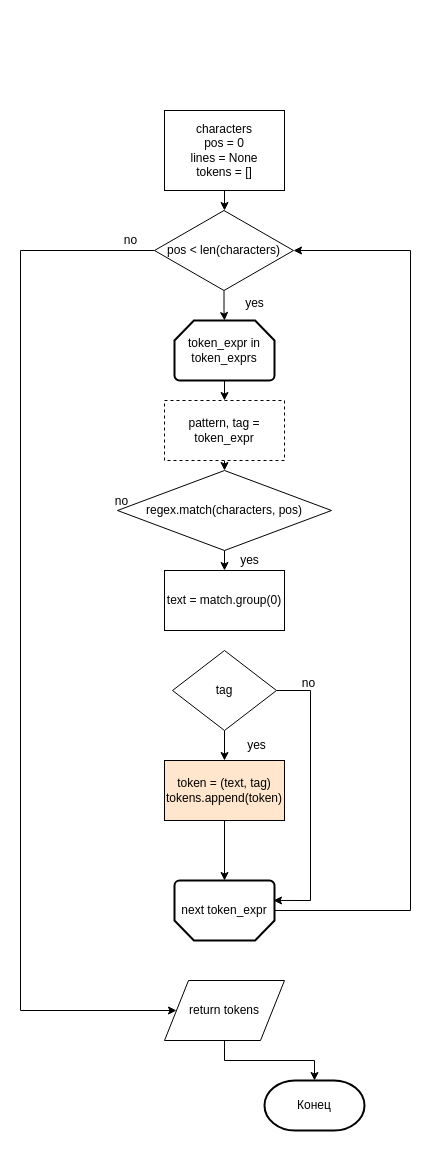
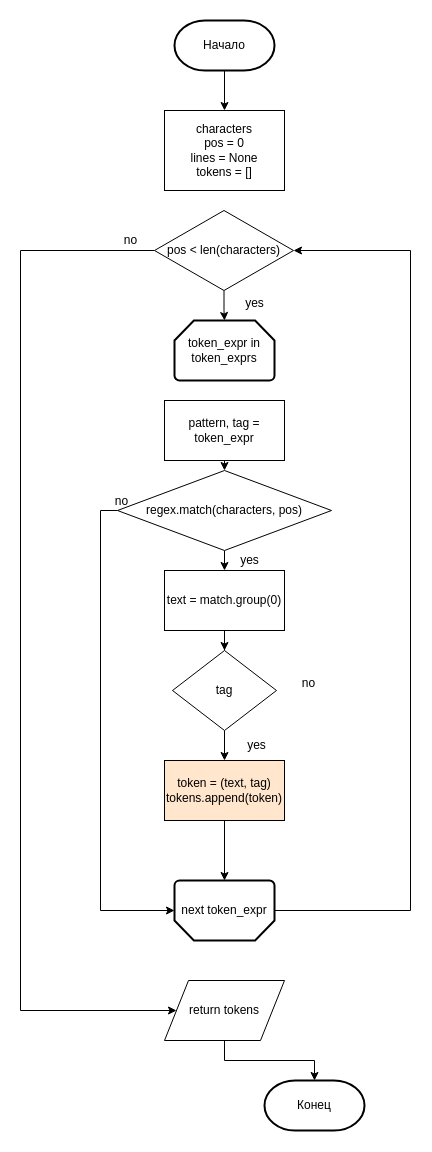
node "Начало": added
edge "Начало" -> "characters pos = 0 lines = None tokens = []": added
edge "characters pos = 0 lines = None tokens = []" -> "pos < len(characters)": removed
edge "token_expr in token_exprs" -> "pattern, tag = token_expr": removed
node "pattern, tag = token_expr": style dashed -> solid
edge "text = match.group(0)" -> "tag": added
edge "regex.match(characters, pos)" -> "next token_expr": added
edge "tag" -> "next token_expr": removed
